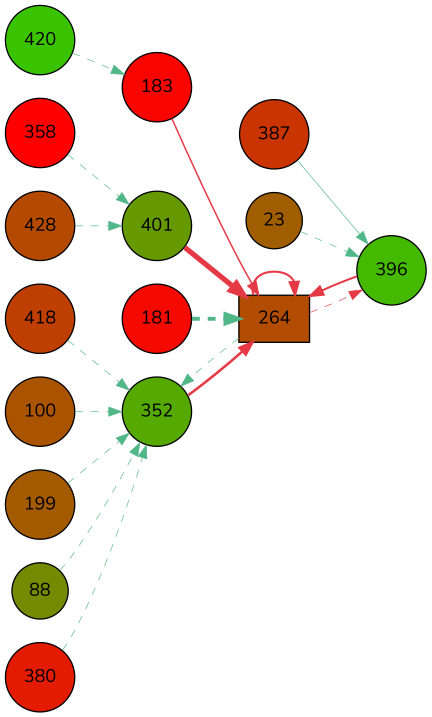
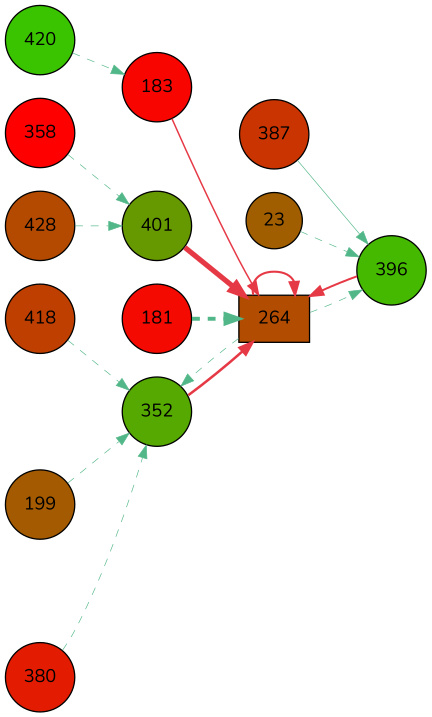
edge "264" -> "396": color #e63946 -> #52b788
node "100": removed
node "88": removed
